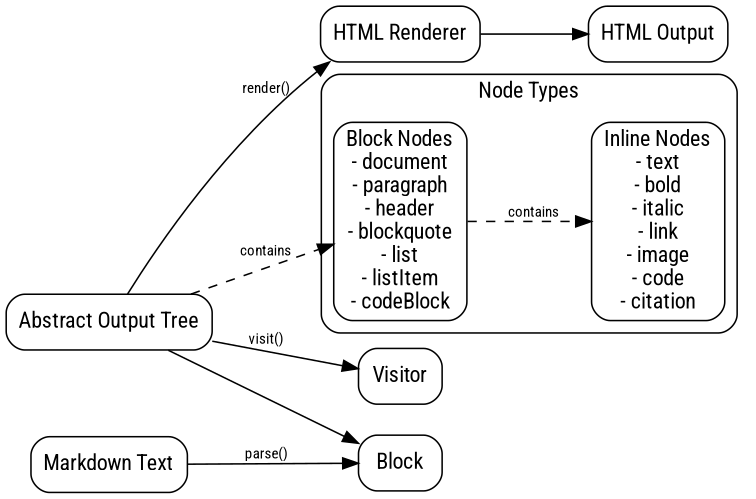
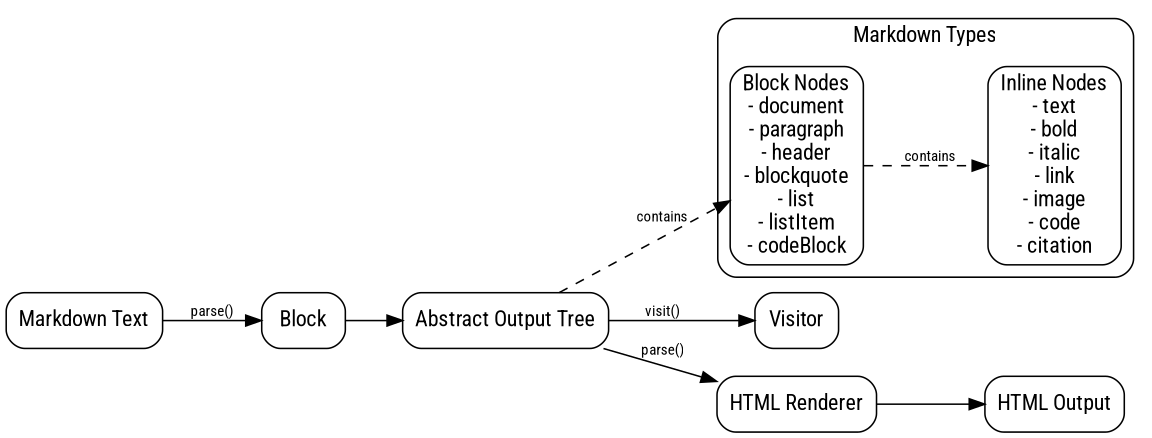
edge "Abstract Output Tree" -> "HTML Renderer": label "render()" -> "parse()"
cluster "Node Types": label "Node Types" -> "Markdown Types"
edge "Abstract Output Tree" -> "Block": reversed
